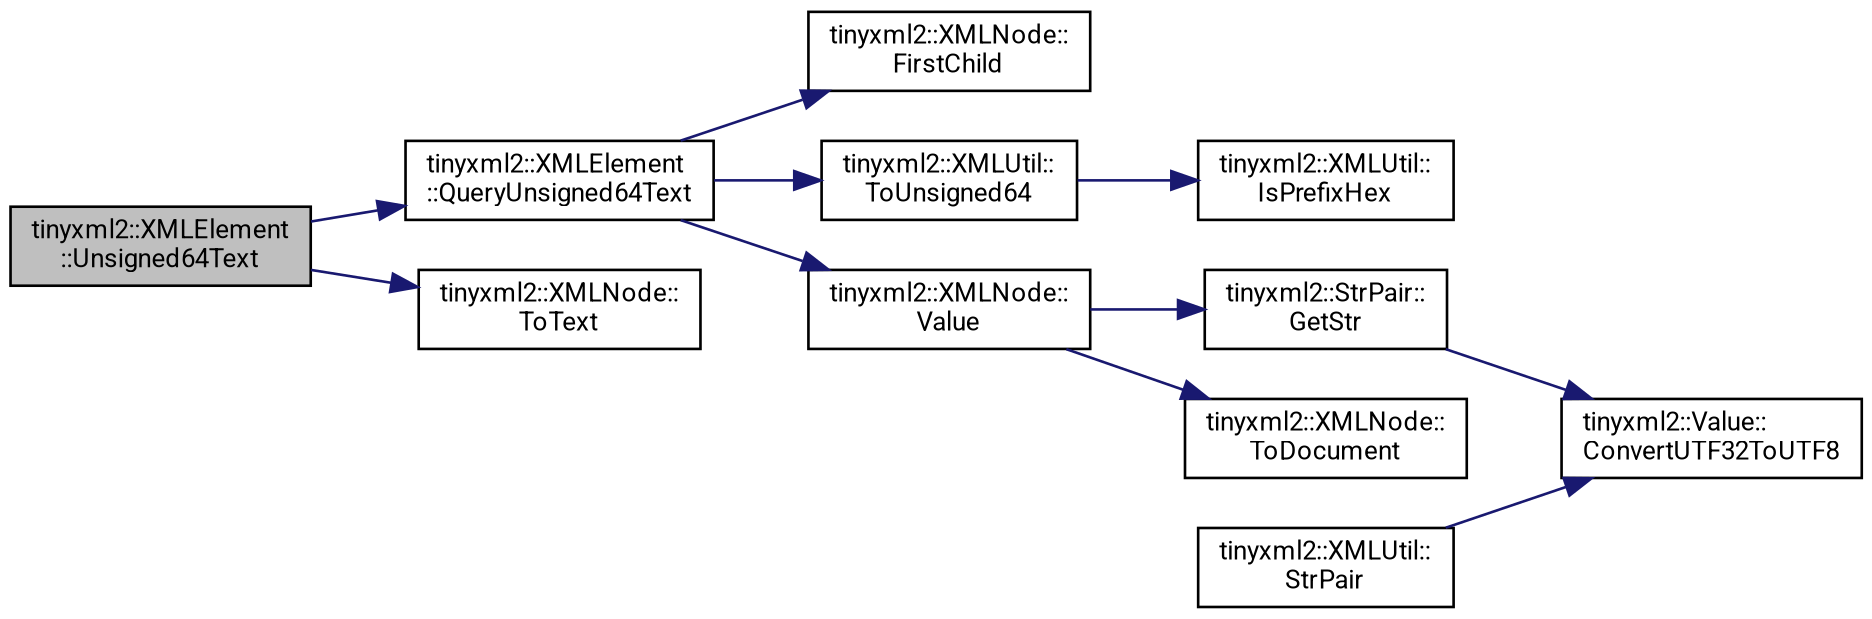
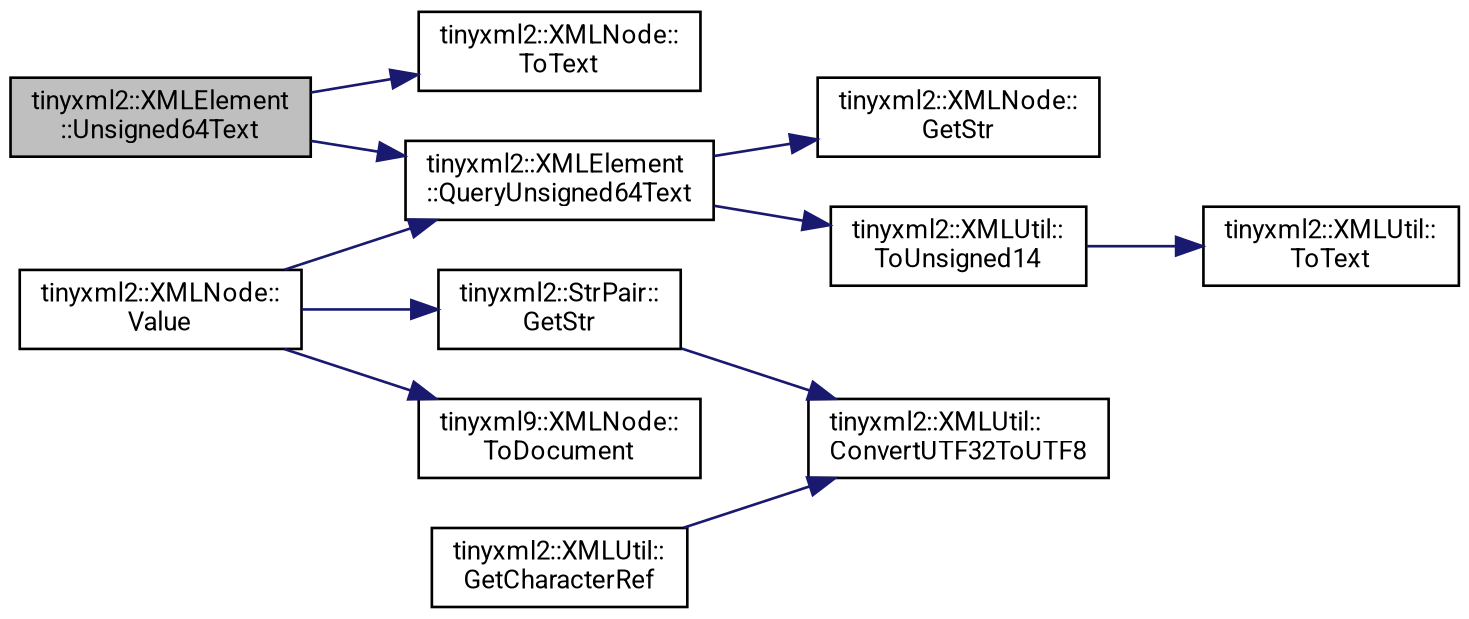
node "tinyxml2::XMLNode:: FirstChild": label "tinyxml2::XMLNode:: FirstChild" -> "tinyxml2::XMLNode:: GetStr"
node "tinyxml2::XMLUtil:: ToUnsigned64": label "tinyxml2::XMLUtil:: ToUnsigned64" -> "tinyxml2::XMLUtil:: ToUnsigned14"
node "tinyxml2::XMLUtil:: IsPrefixHex": label "tinyxml2::XMLUtil:: IsPrefixHex" -> "tinyxml2::XMLUtil:: ToText"
edge "tinyxml2::XMLElement ::QueryUnsigned64Text" -> "tinyxml2::XMLNode:: Value": reversed
node "tinyxml2::XMLNode:: ToDocument": label "tinyxml2::XMLNode:: ToDocument" -> "tinyxml9::XMLNode:: ToDocument"
node "tinyxml2::Value:: ConvertUTF32ToUTF8": label "tinyxml2::Value:: ConvertUTF32ToUTF8" -> "tinyxml2::XMLUtil:: ConvertUTF32ToUTF8"
node "tinyxml2::XMLUtil:: StrPair": label "tinyxml2::XMLUtil:: StrPair" -> "tinyxml2::XMLUtil:: GetCharacterRef"
